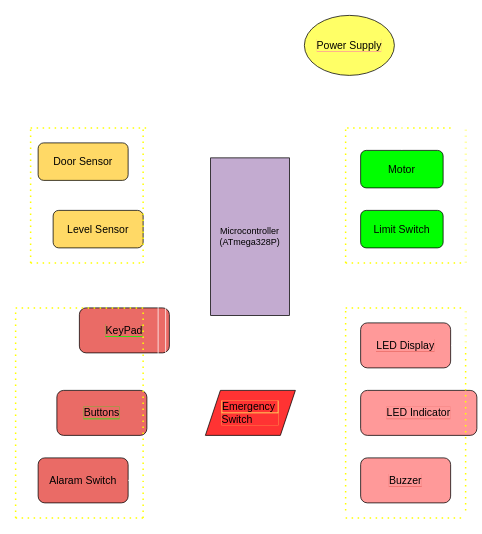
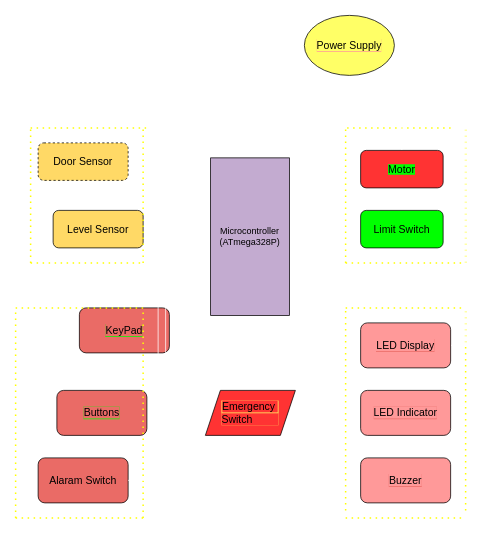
node "Door Sensor": style solid -> dashed
node "Motor": fillcolor #00ff00 -> #ff3333
node "LED Indicator": size 116x45 -> 90x45
